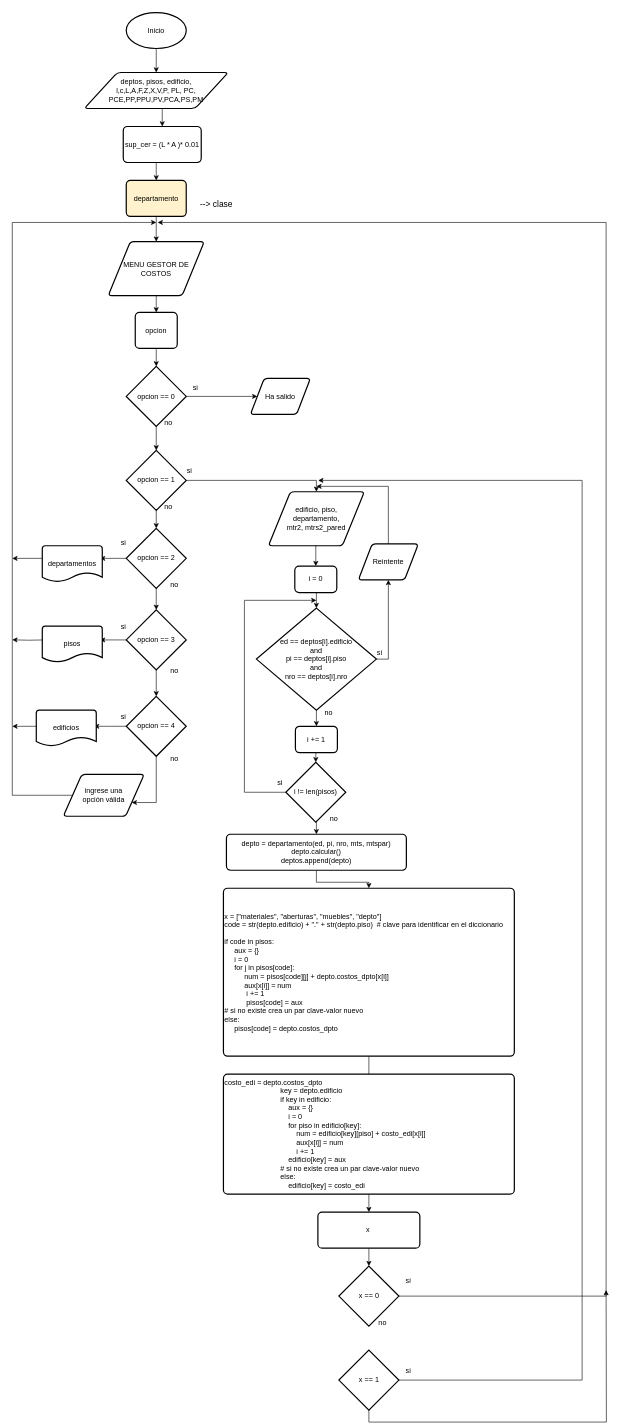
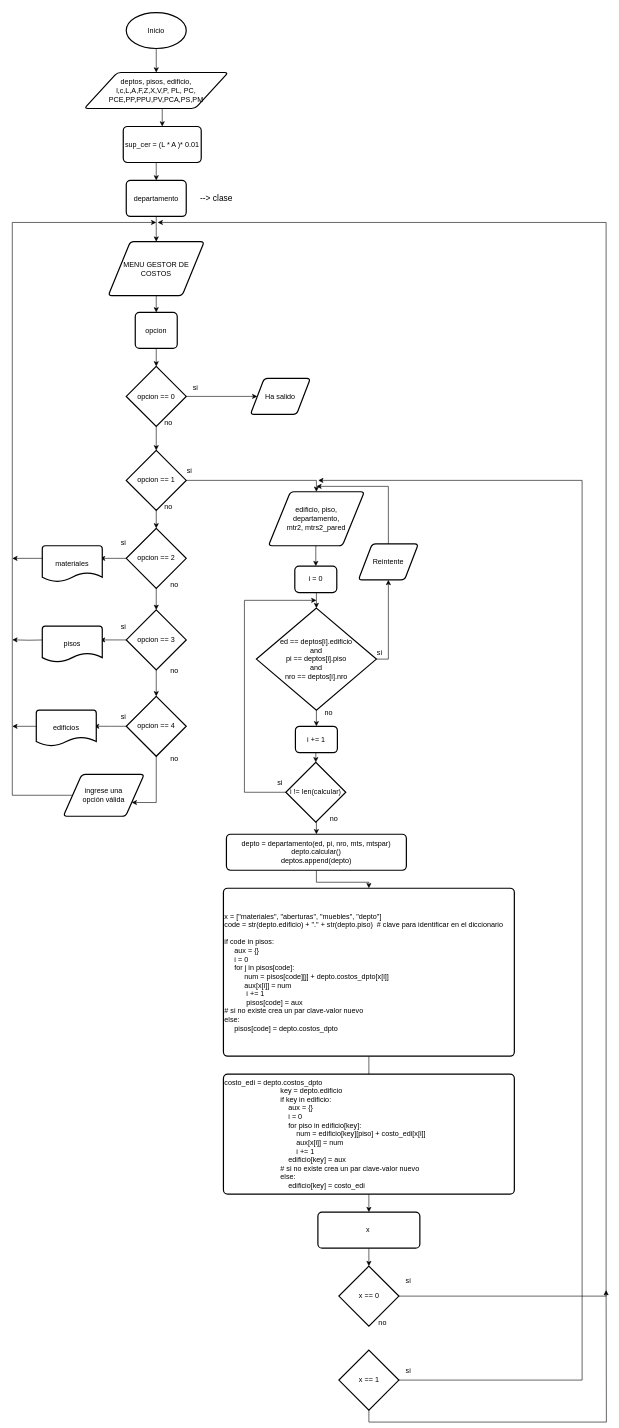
node "departamento": fillcolor #fff2cc -> #ffffff
node "--> clase": moved (216, 204) -> (216, 198)
node "departamentos": label "departamentos" -> "materiales"
node "i != len(pisos)": label "i != len(pisos)" -> "i != len(calcular)"
